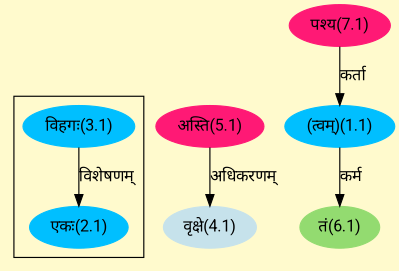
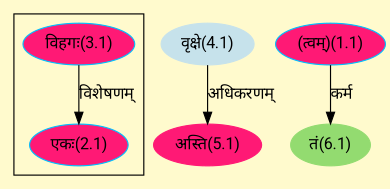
node "पश्य(7.1)": removed
node "विहगः(3.1)": fillcolor #00bfff -> #ff1975
node "(त्वम्)(1.1)": fillcolor #00bfff -> #ff1975
edge "अस्ति(5.1)" -> "वृक्षे(4.1)": reversed
node "एकः(2.1)": fillcolor #00bfff -> #ff1975
